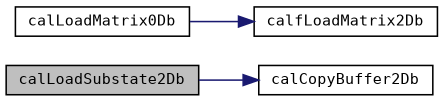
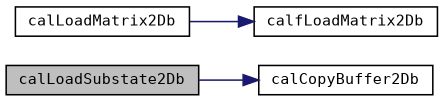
node "calLoadMatrix0Db": label "calLoadMatrix0Db" -> "calLoadMatrix2Db"
